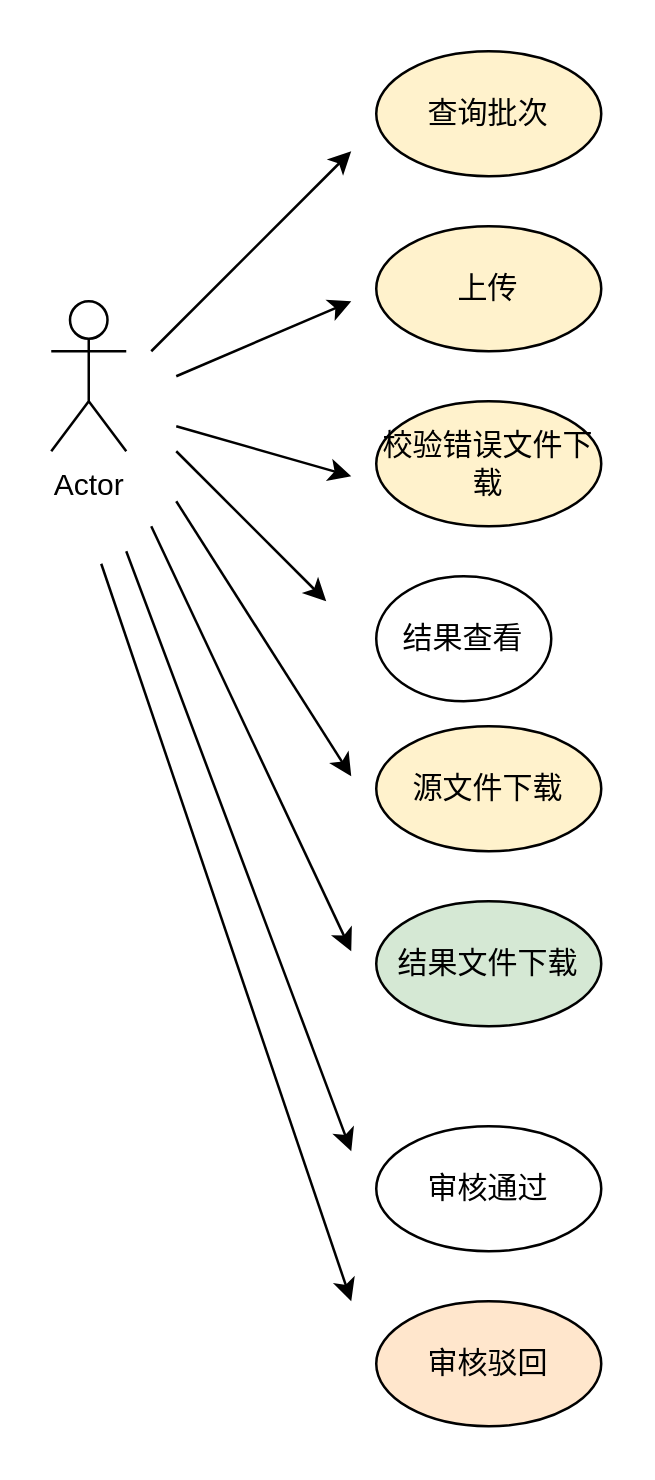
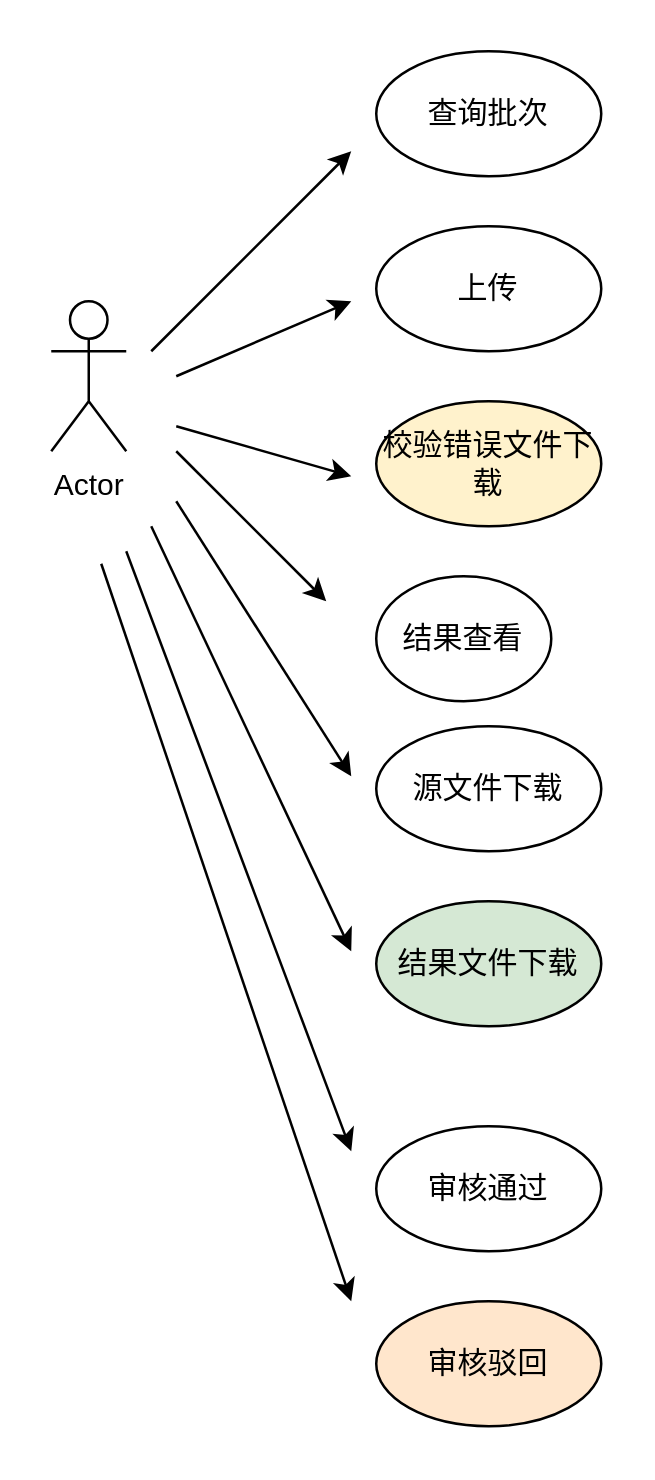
node "查询批次": fillcolor #fff2cc -> #ffffff
node "上传": fillcolor #fff2cc -> #ffffff
node "源文件下载": fillcolor #fff2cc -> #ffffff
